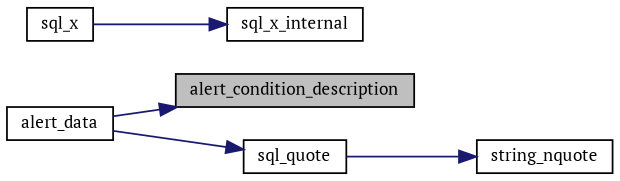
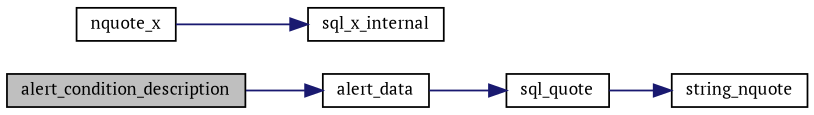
node "sql_x": label "sql_x" -> "nquote_x"
edge "alert_data" -> "alert_condition_description": reversed
